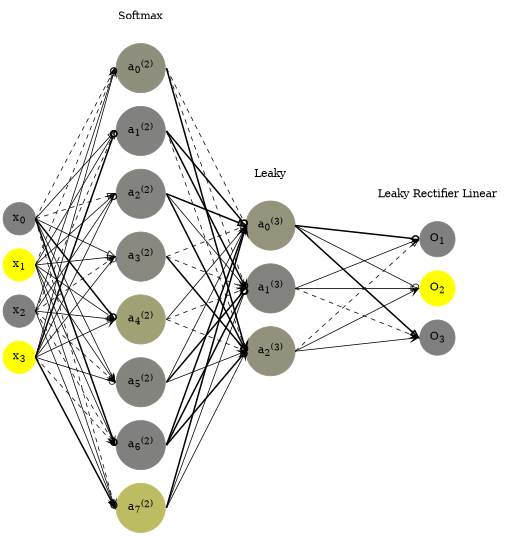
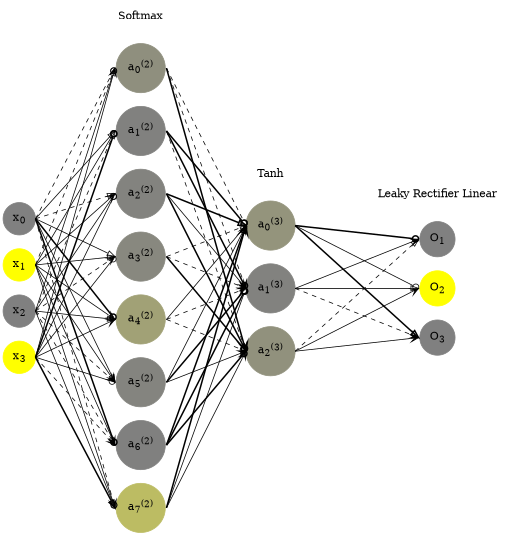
node "Leaky": label "Leaky" -> "Tanh"
